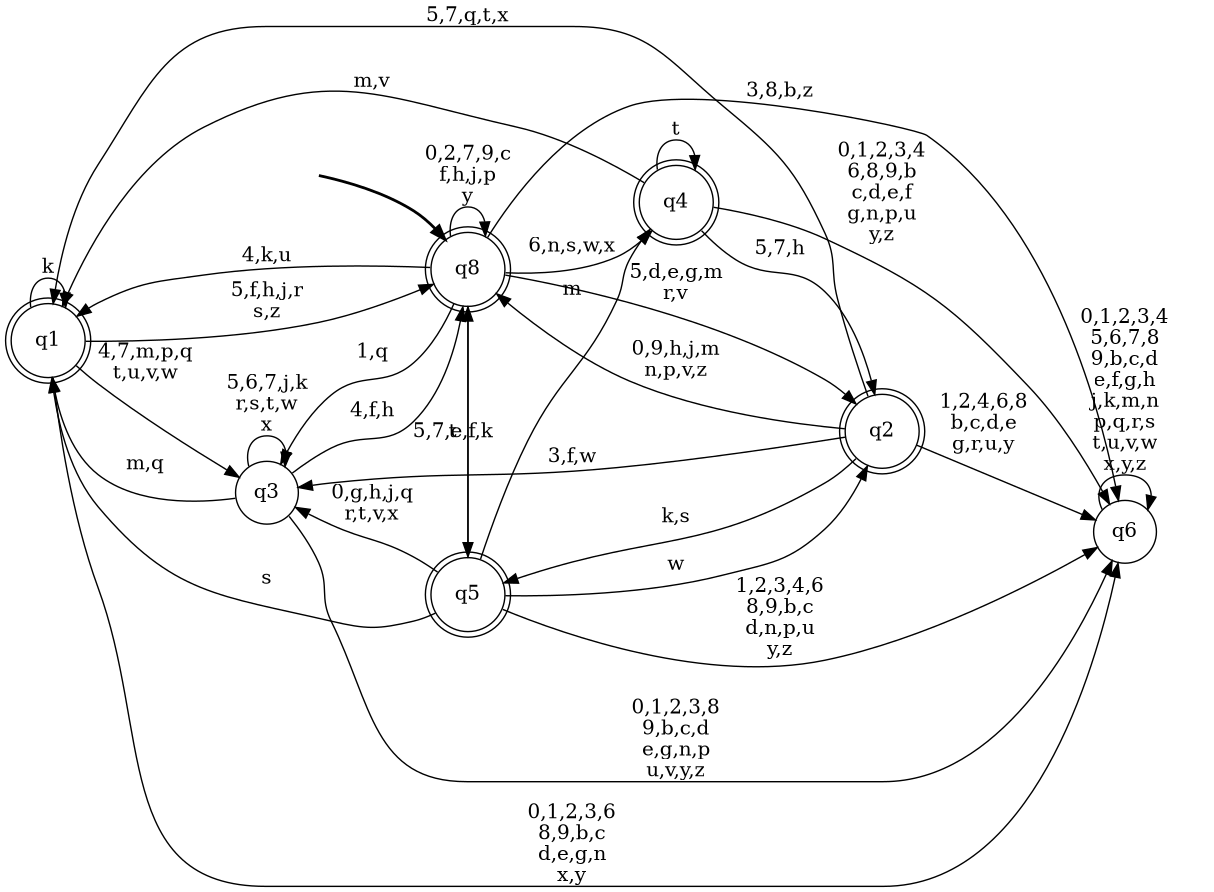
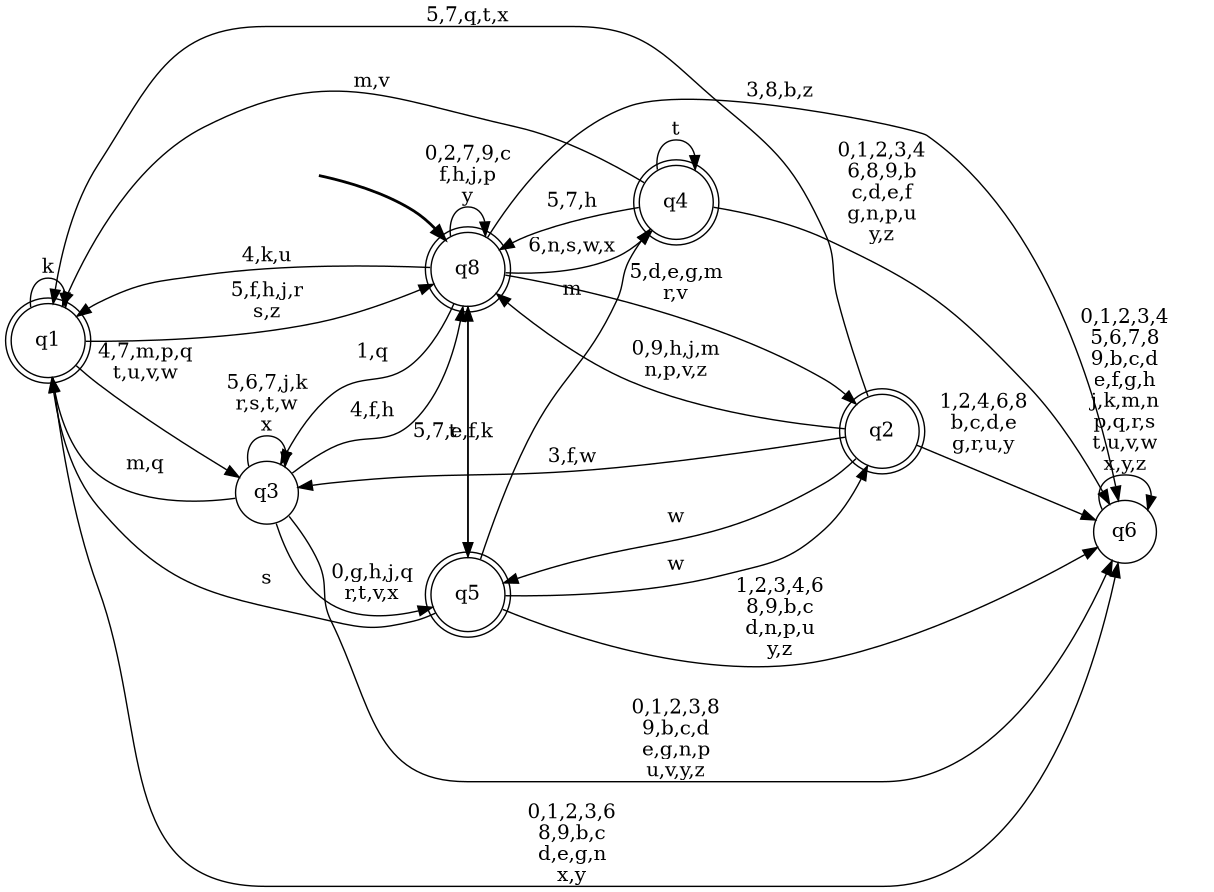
edge "q4" -> "q2": now "q4" -> "q8"
edge "q2" -> "q5": label "k,s" -> "w"
edge "q5" -> "q3": reversed
